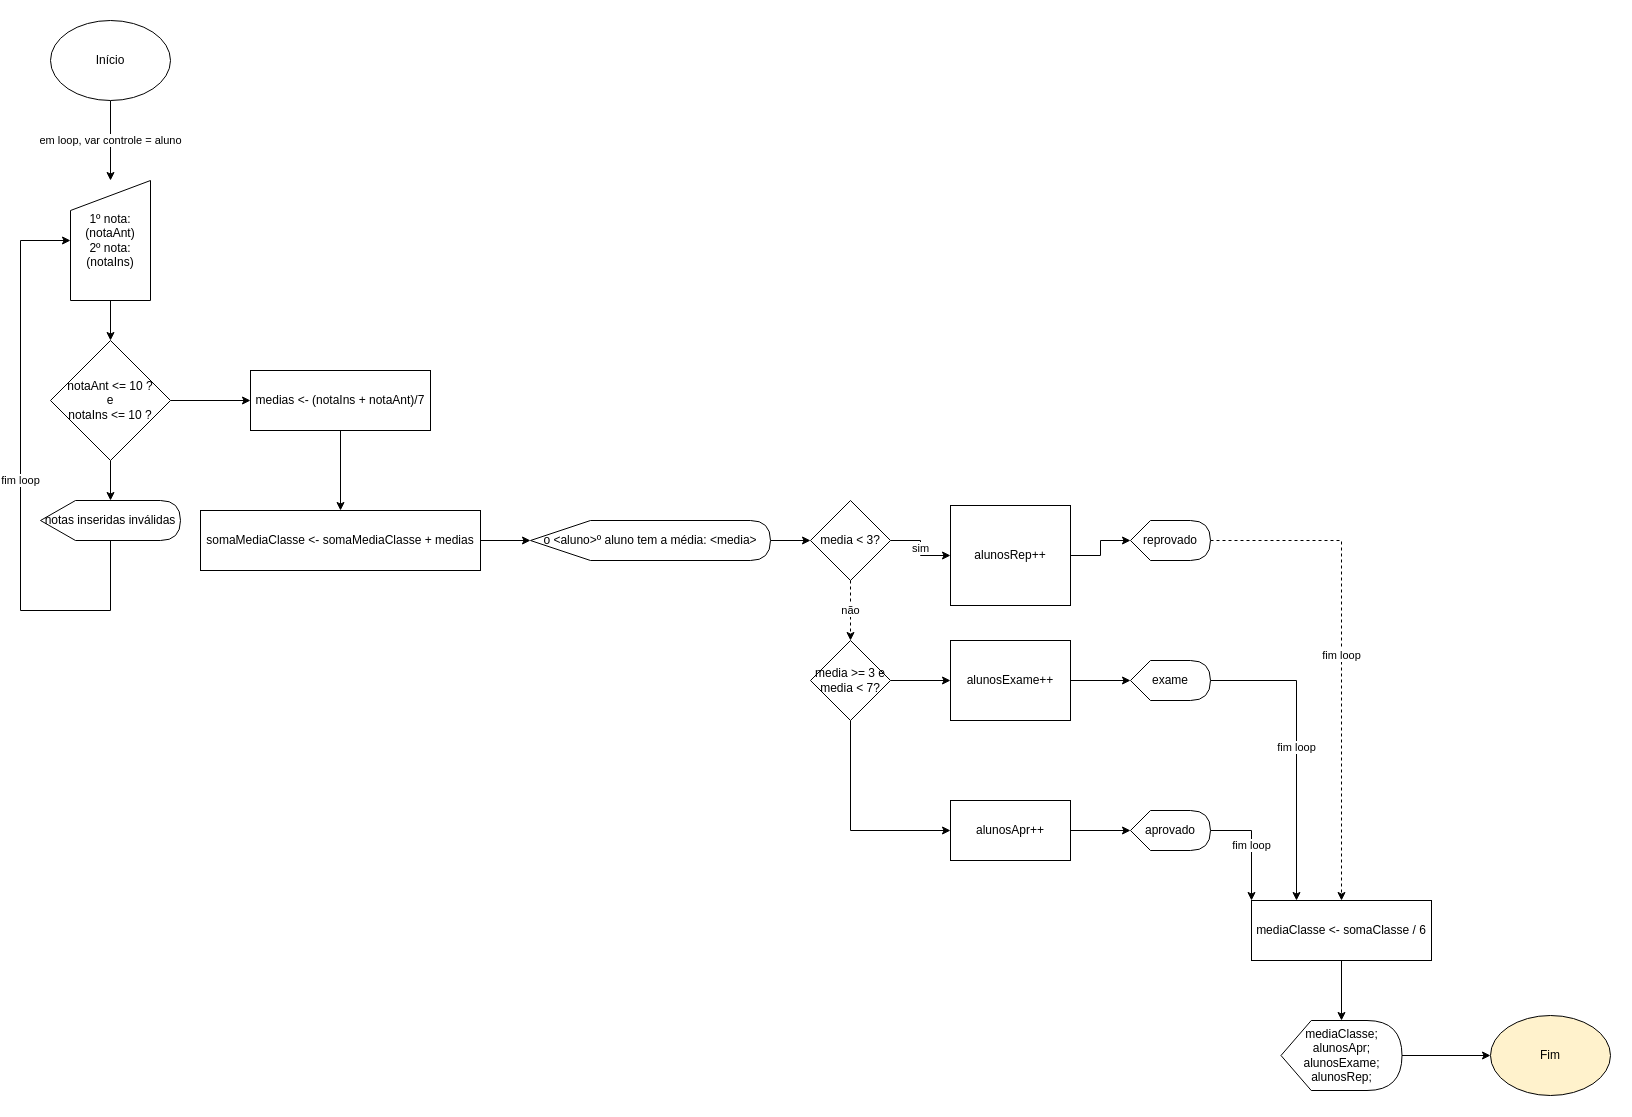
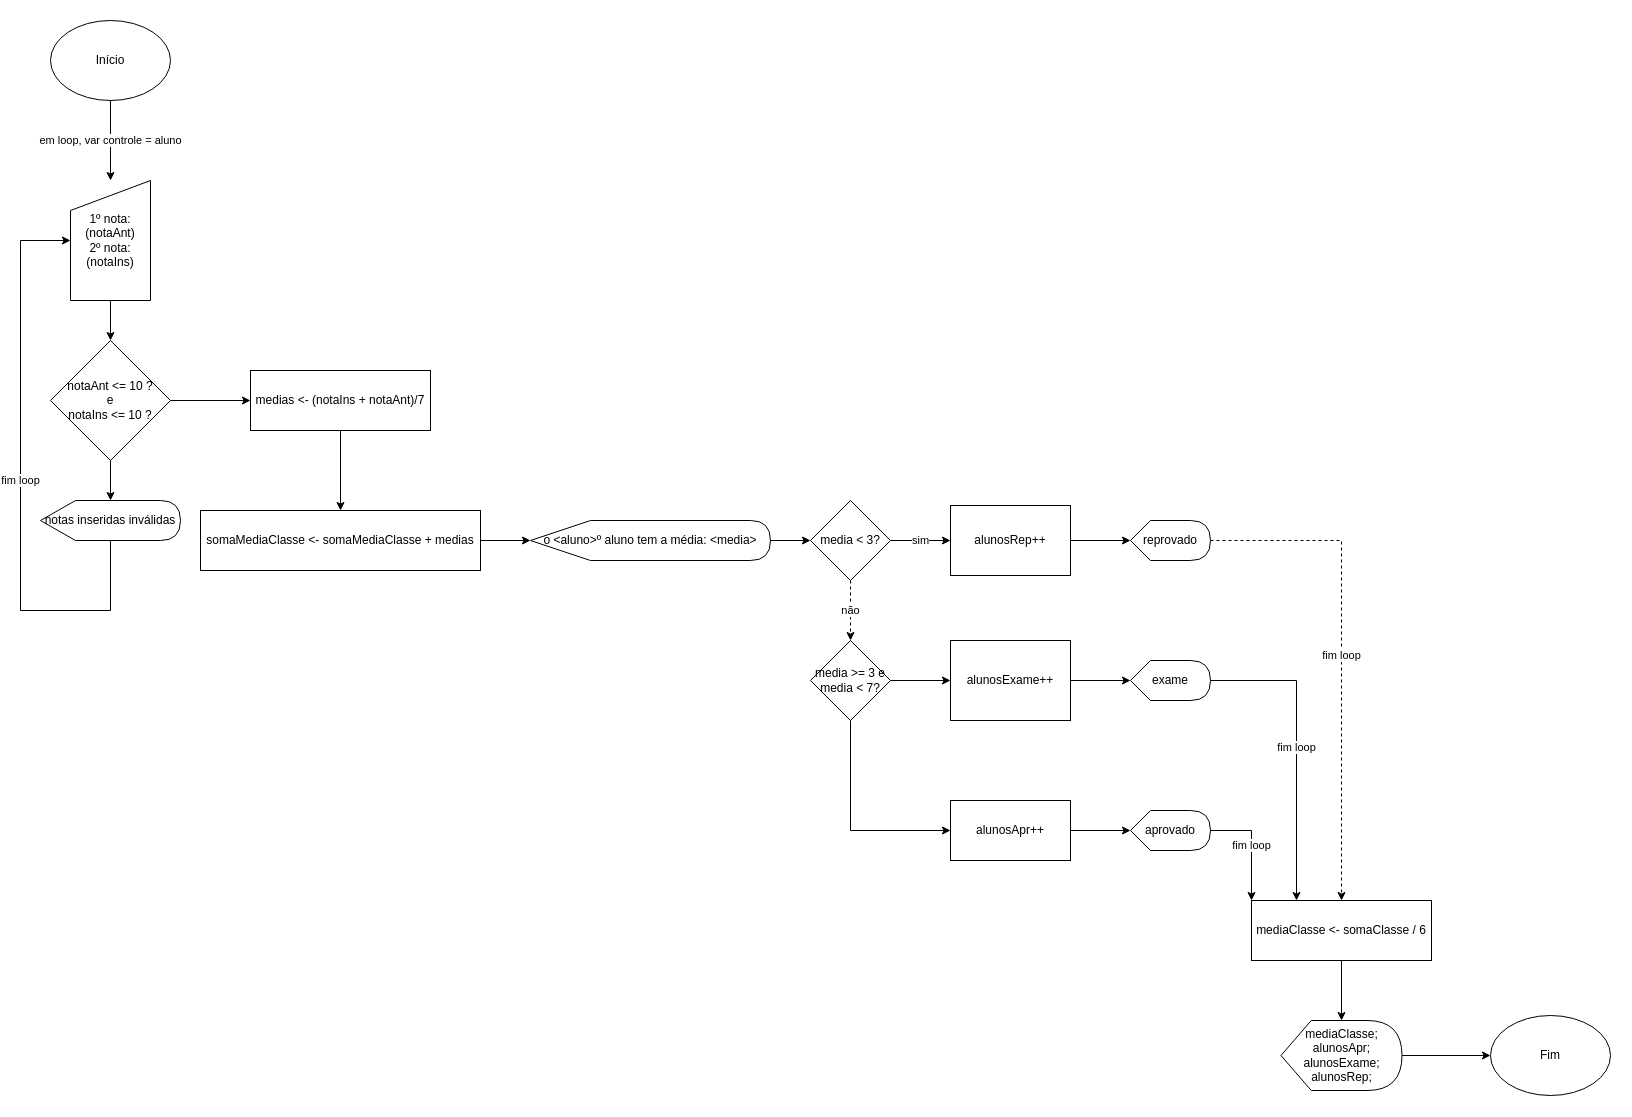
node "alunosRep++": size 120x100 -> 120x70
node "Fim": fillcolor #fff2cc -> #ffffff
